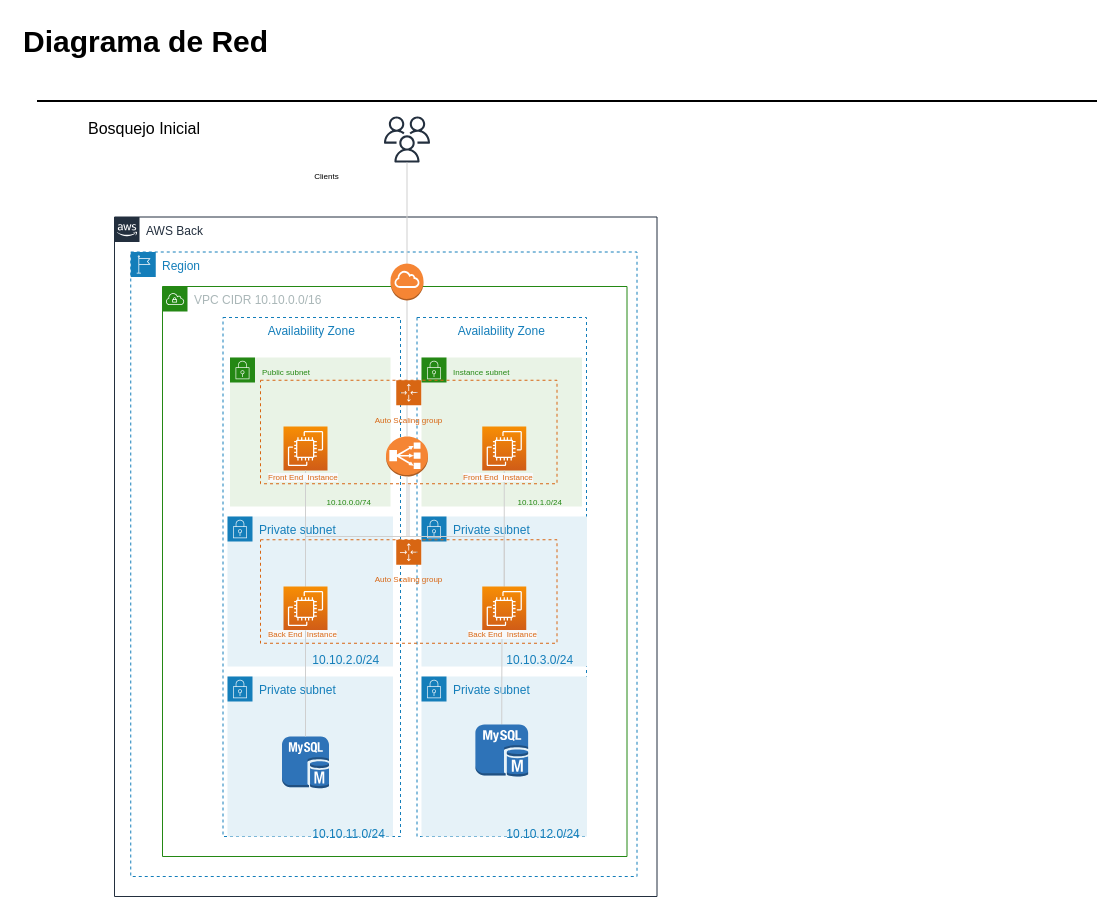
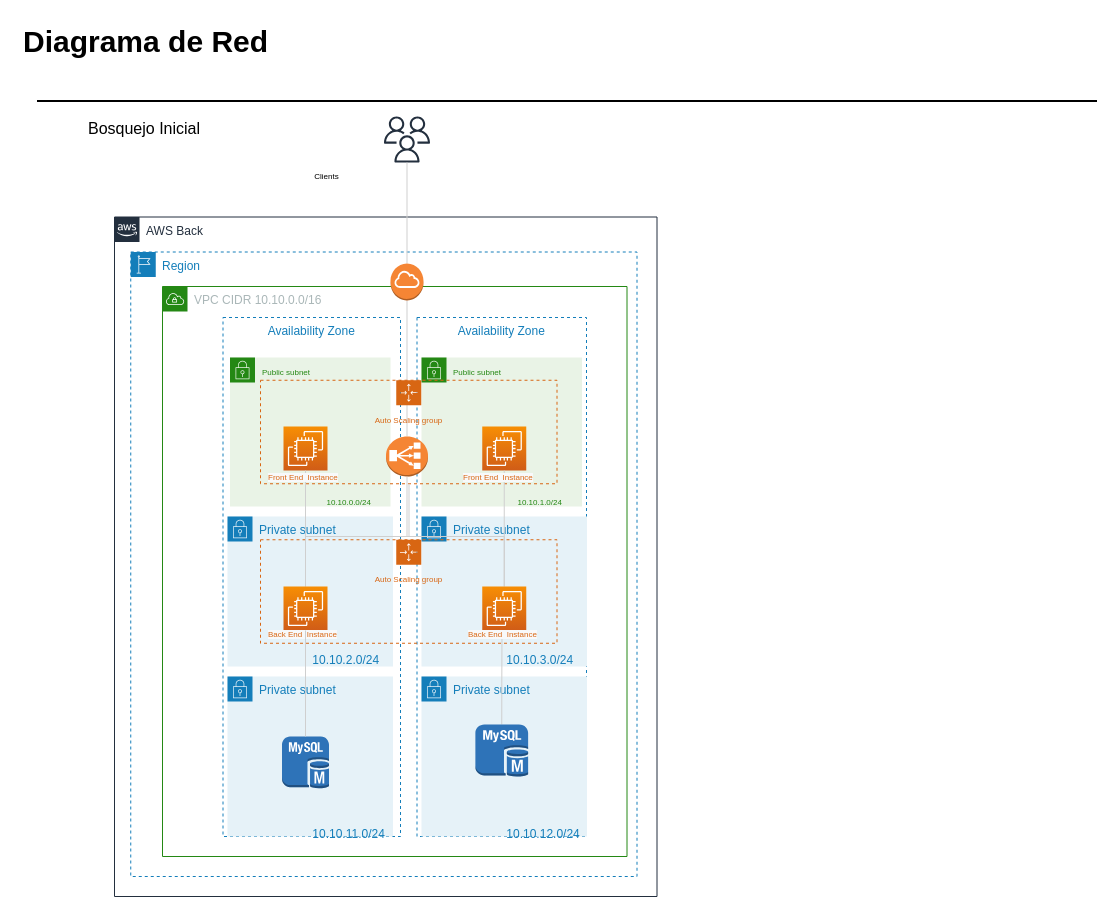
node "Public subnet 10.10.0.0/74": label "Public subnet 10.10.0.0/74" -> "Public subnet 10.10.0.0/24"
node "Instance subnet 10.10.1.0/24": label "Instance subnet 10.10.1.0/24" -> "Public subnet 10.10.1.0/24"
